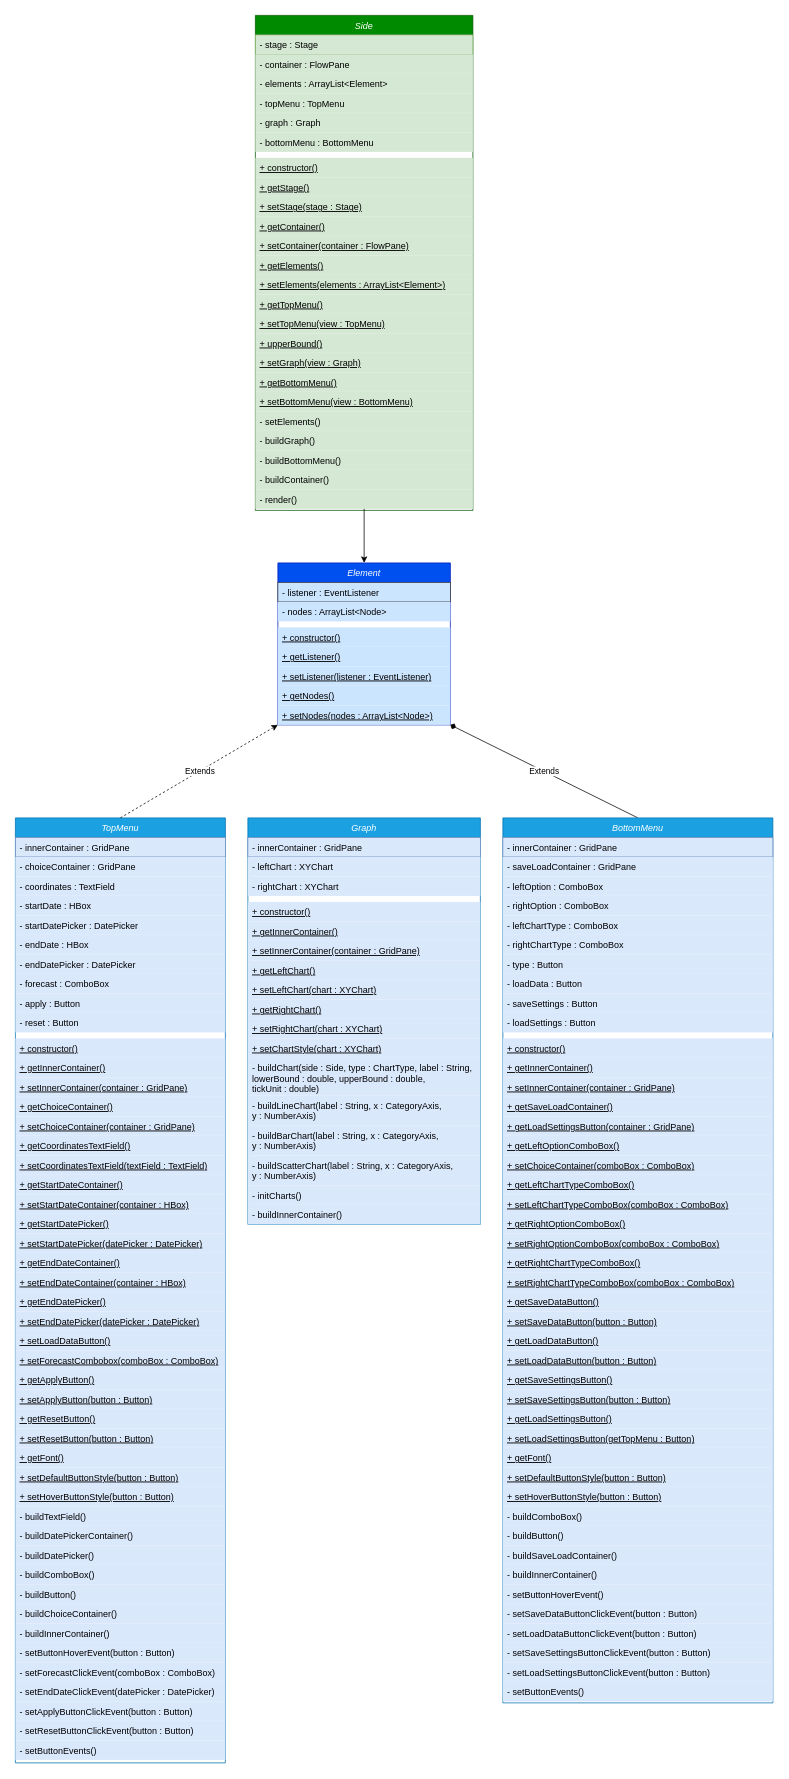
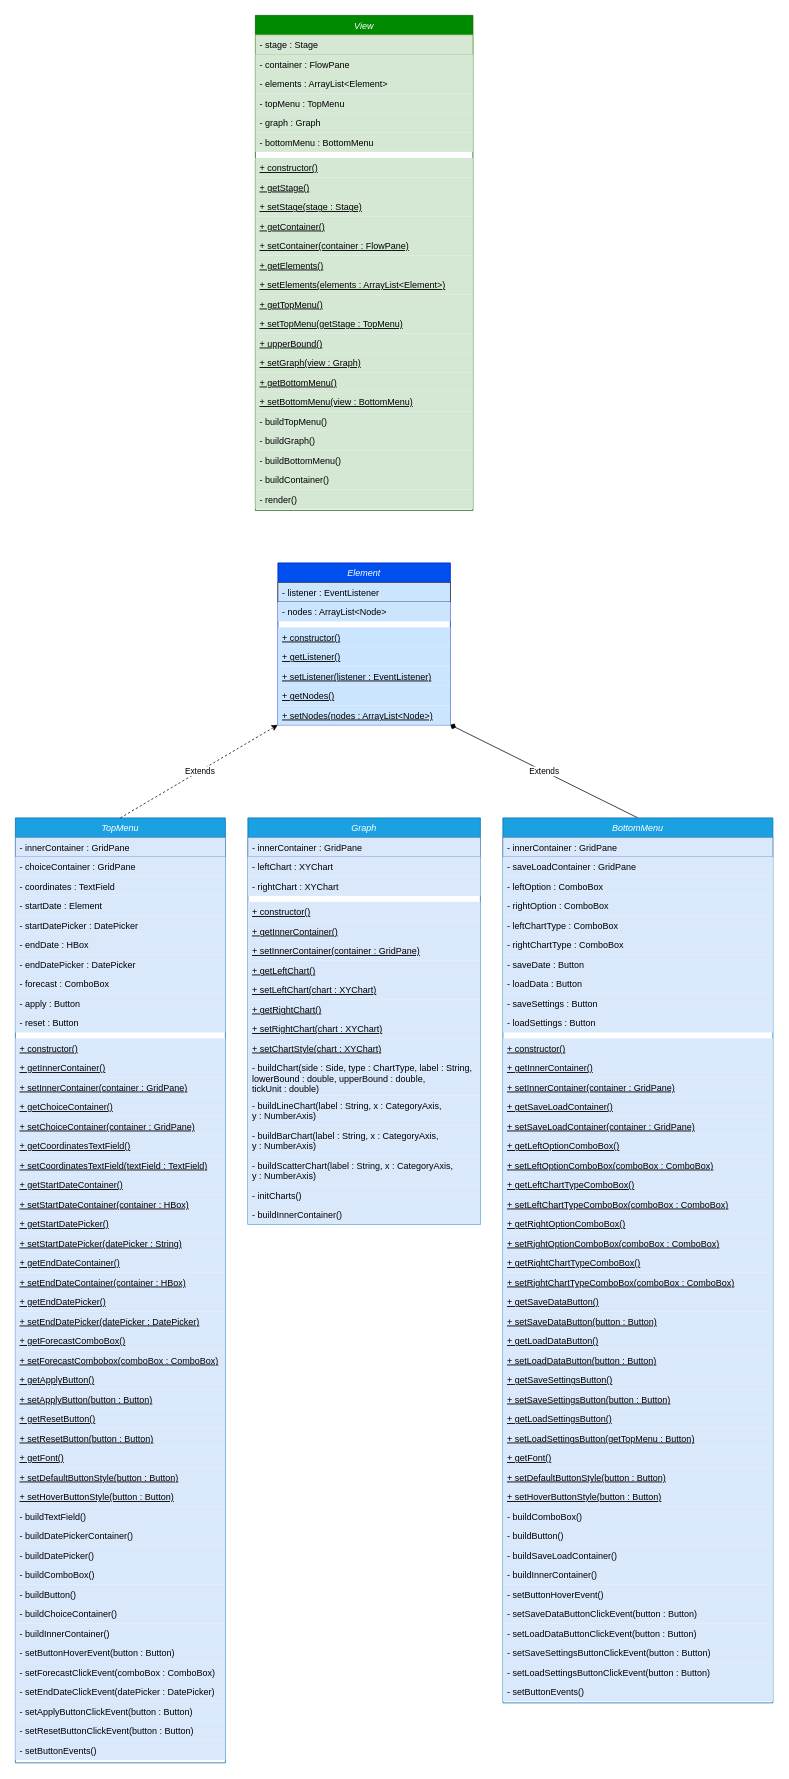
node "Side": label "Side" -> "View"
node "+ setTopMenu(view : TopMenu)": label "+ setTopMenu(view : TopMenu)" -> "+ setTopMenu(getStage : TopMenu)"
node "- setElements()": label "- setElements()" -> "- buildTopMenu()"
edge "- render()" -> "Element": removed
node "- startDate : HBox": label "- startDate : HBox" -> "- startDate : Element"
node "- type : Button": label "- type : Button" -> "- saveDate : Button"
node "+ getLoadSettingsButton(container : GridPane)": label "+ getLoadSettingsButton(container : GridPane)" -> "+ setSaveLoadContainer(container : GridPane)"
node "+ setChoiceContainer(comboBox : ComboBox)": label "+ setChoiceContainer(comboBox : ComboBox)" -> "+ setLeftOptionComboBox(comboBox : ComboBox)"
node "+ setStartDatePicker(datePicker : DatePicker)": label "+ setStartDatePicker(datePicker : DatePicker)" -> "+ setStartDatePicker(datePicker : String)"
node "+ setLoadDataButton()": label "+ setLoadDataButton()" -> "+ getForecastComboBox()"
